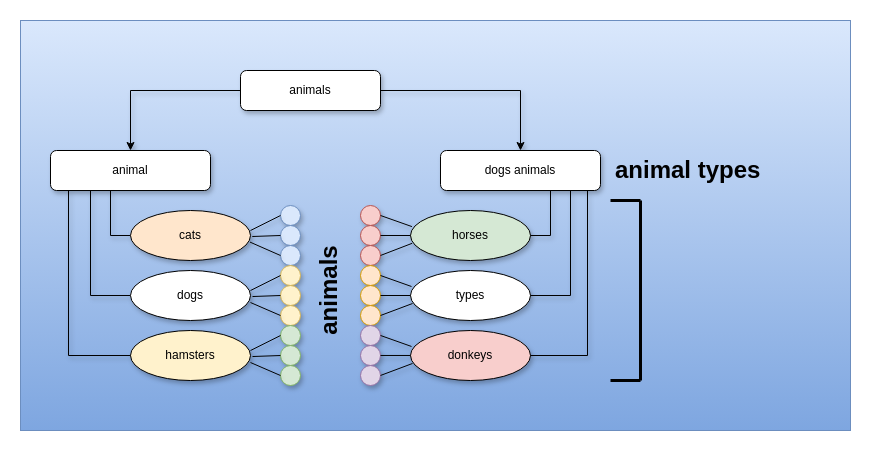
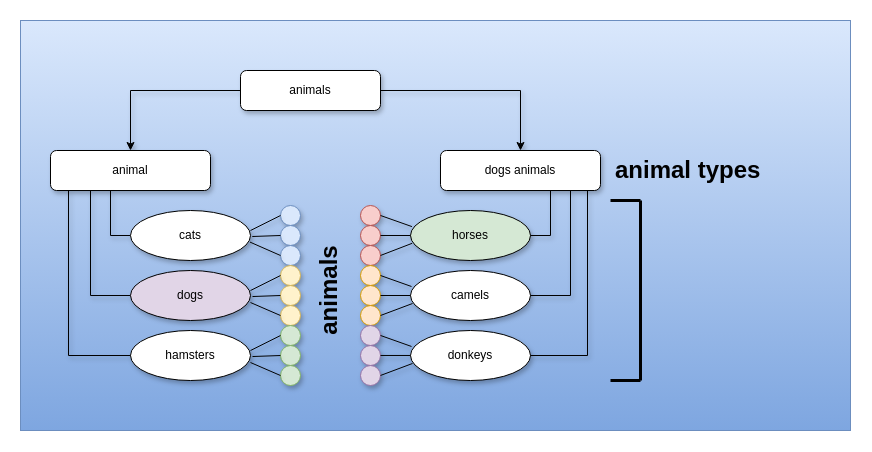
node "cats": fillcolor #ffe6cc -> #ffffff
node "dogs": fillcolor #ffffff -> #e1d5e7
node "types": label "types" -> "camels"
node "hamsters": fillcolor #fff2cc -> #ffffff
node "donkeys": fillcolor #f8cecc -> #ffffff
